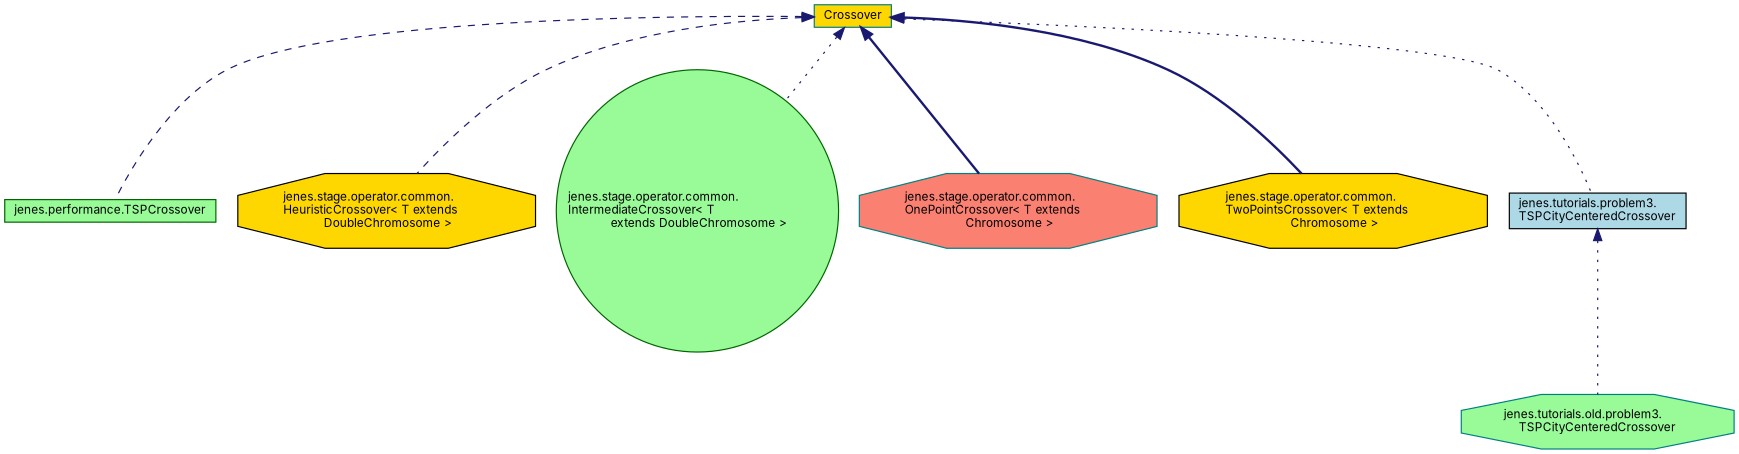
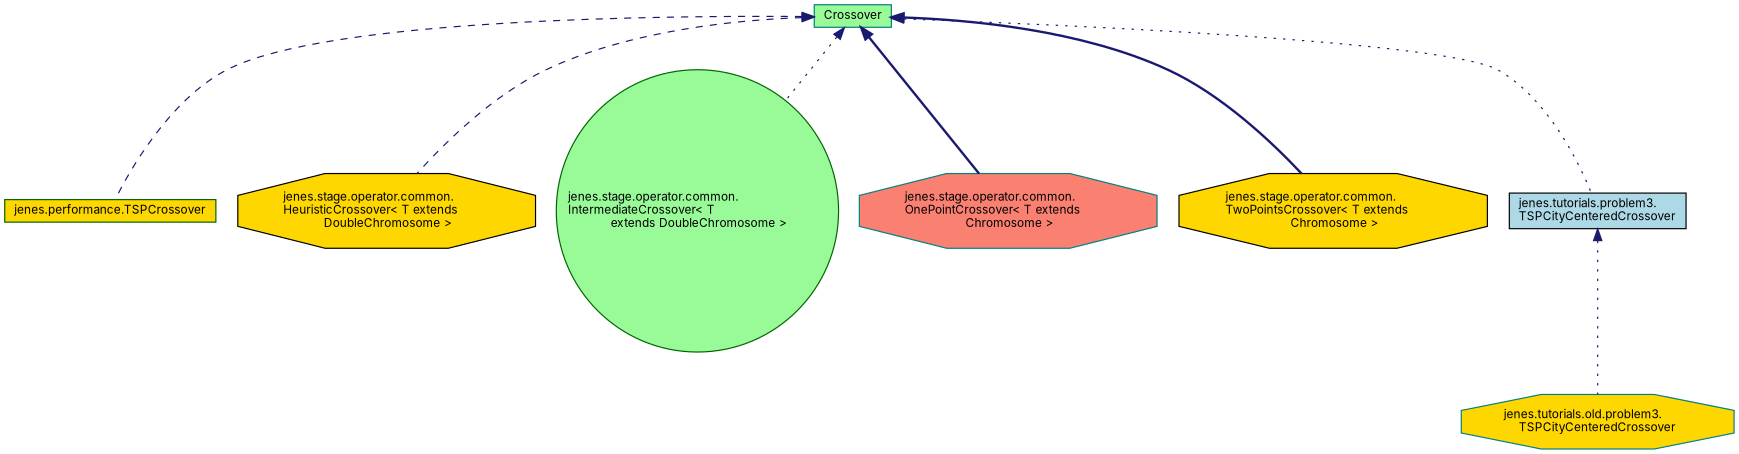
node "Crossover": fillcolor gold -> palegreen
node "jenes.performance.TSPCrossover": fillcolor palegreen -> gold
node "jenes.tutorials.old.problem3. TSPCityCenteredCrossover": fillcolor palegreen -> gold
